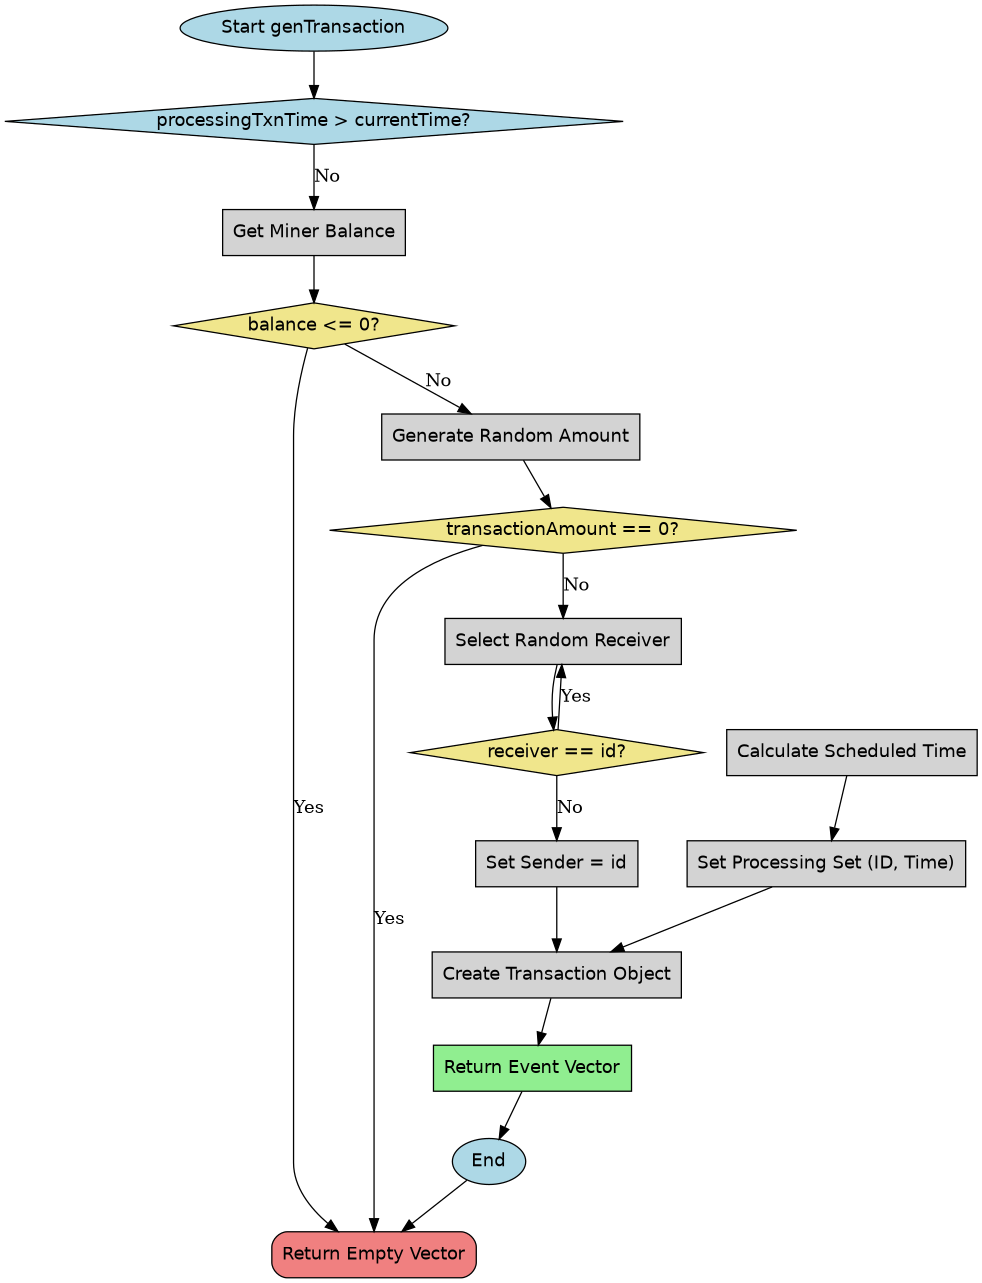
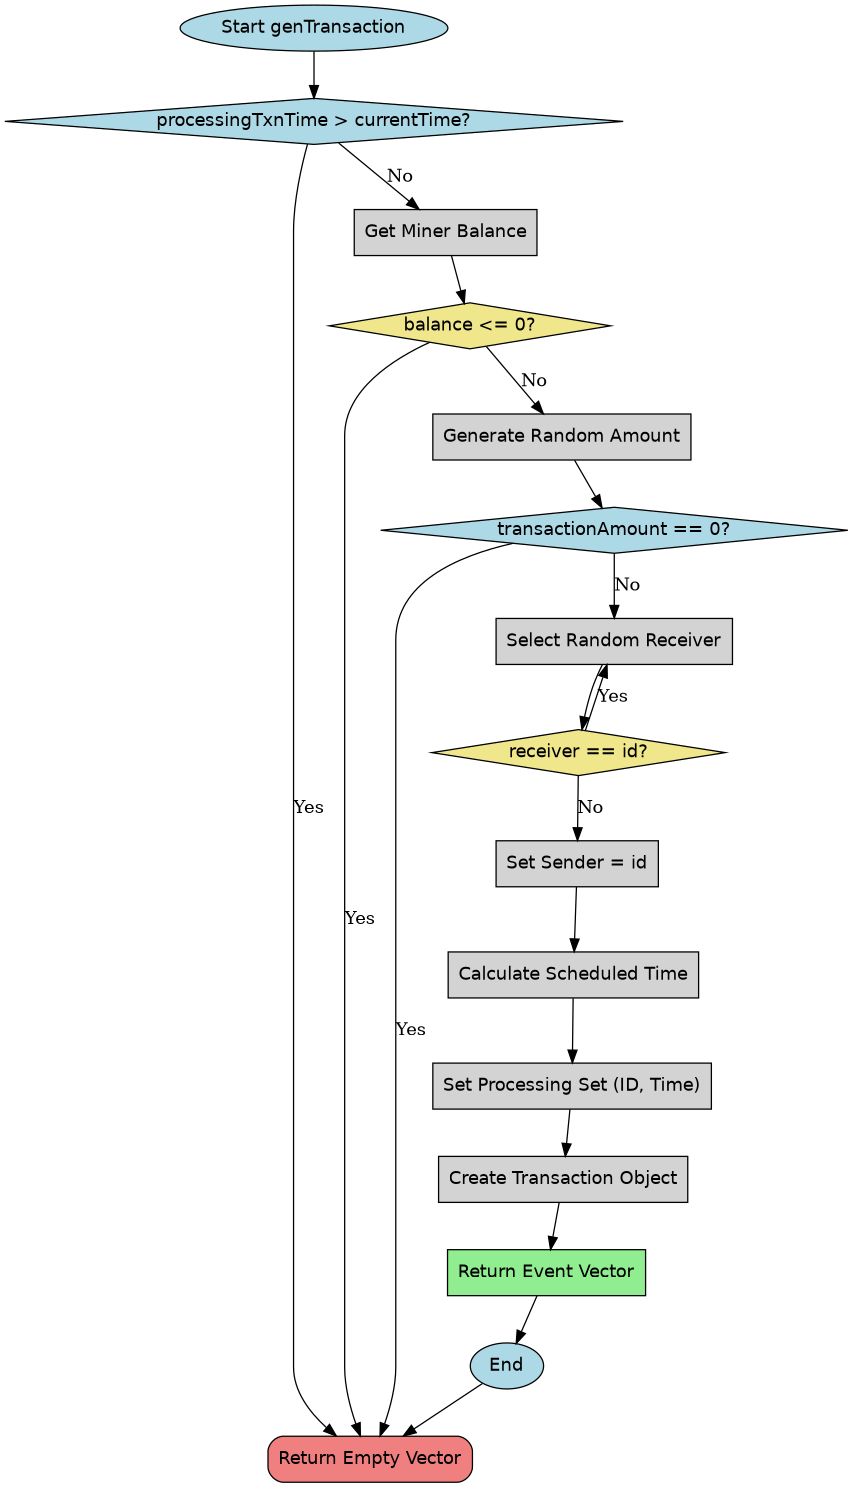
node "transactionAmount == 0?": fillcolor khaki -> lightblue
edge "processingTxnTime > currentTime?" -> "Return Empty Vector": added, label "Yes"
edge "Set Sender = id" -> "Create Transaction Object": now "Set Sender = id" -> "Calculate Scheduled Time"
